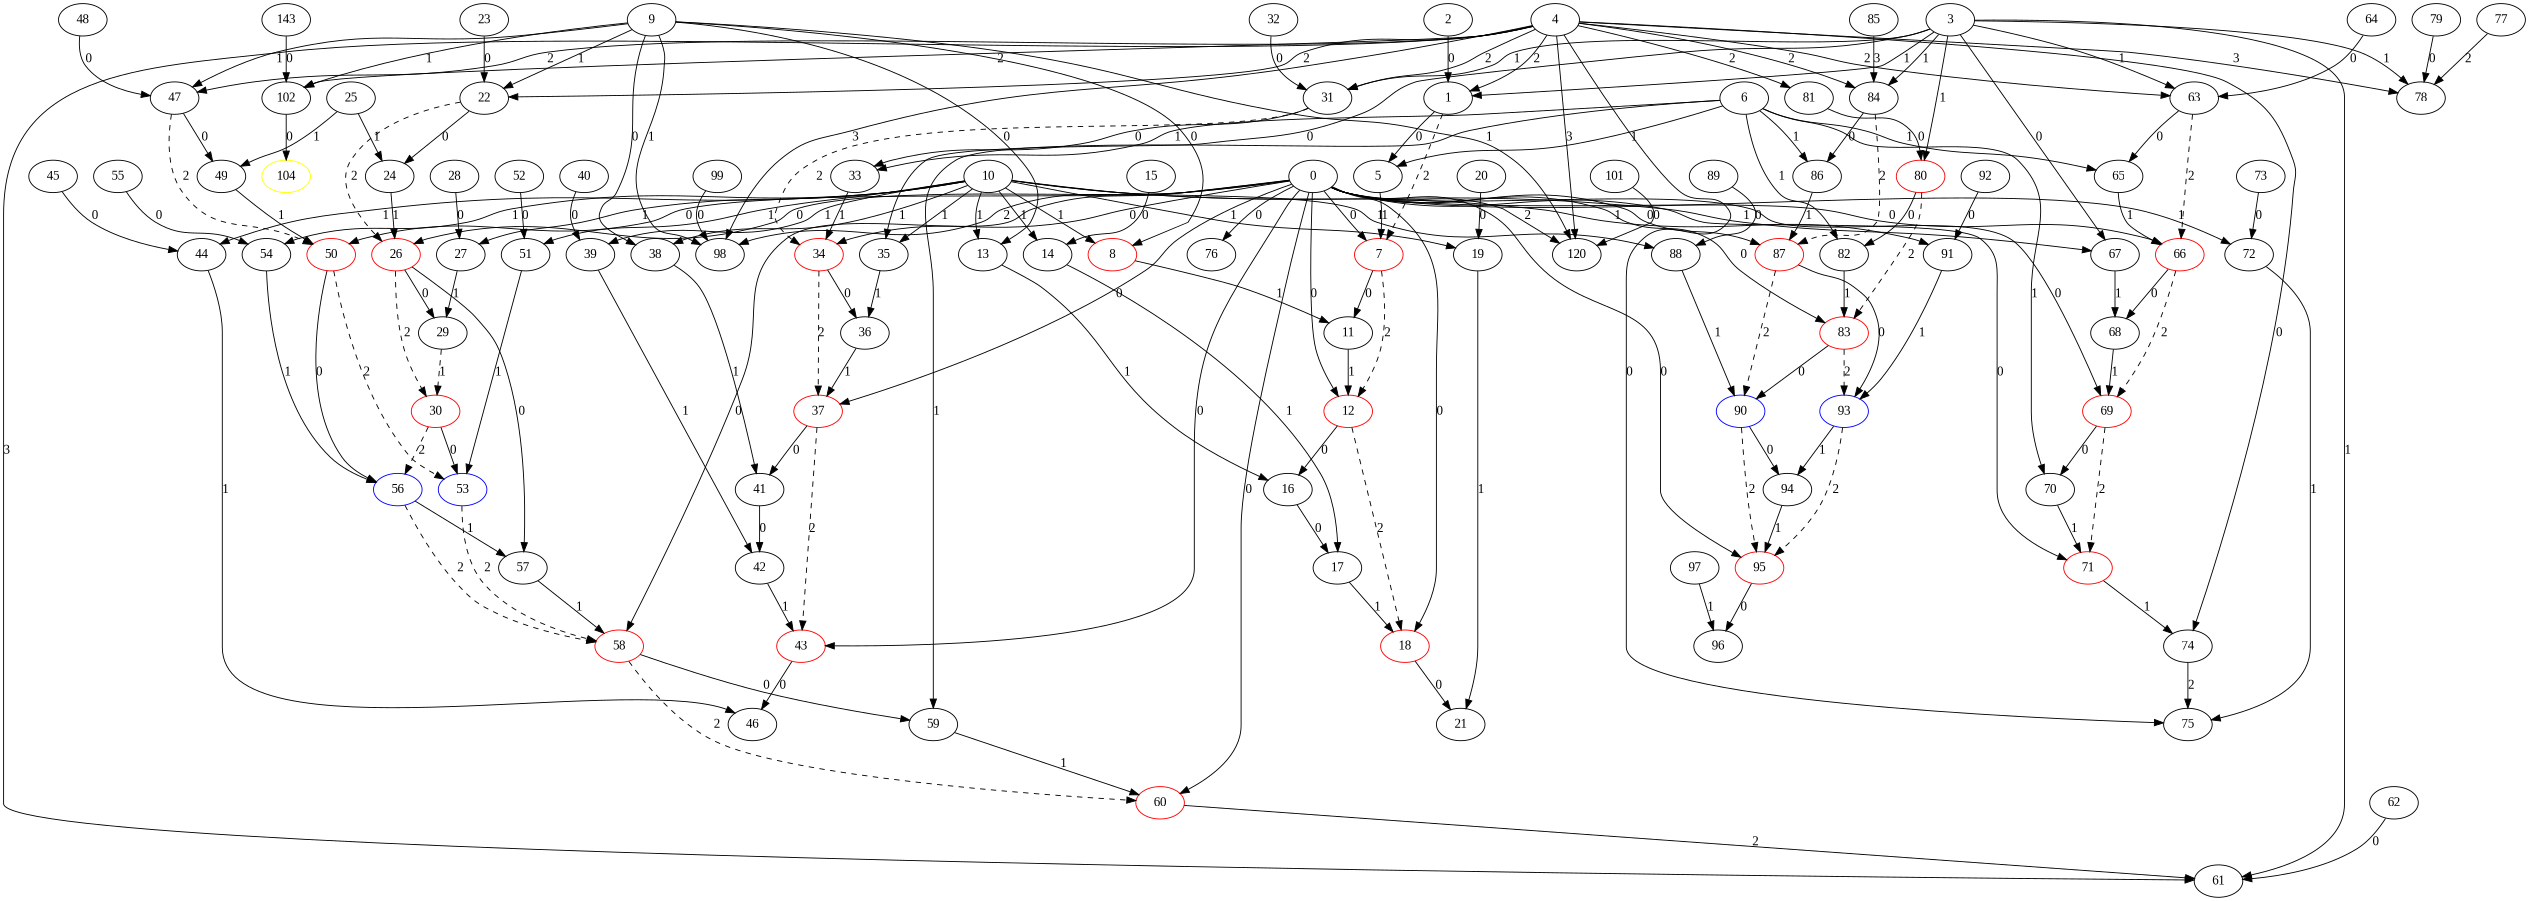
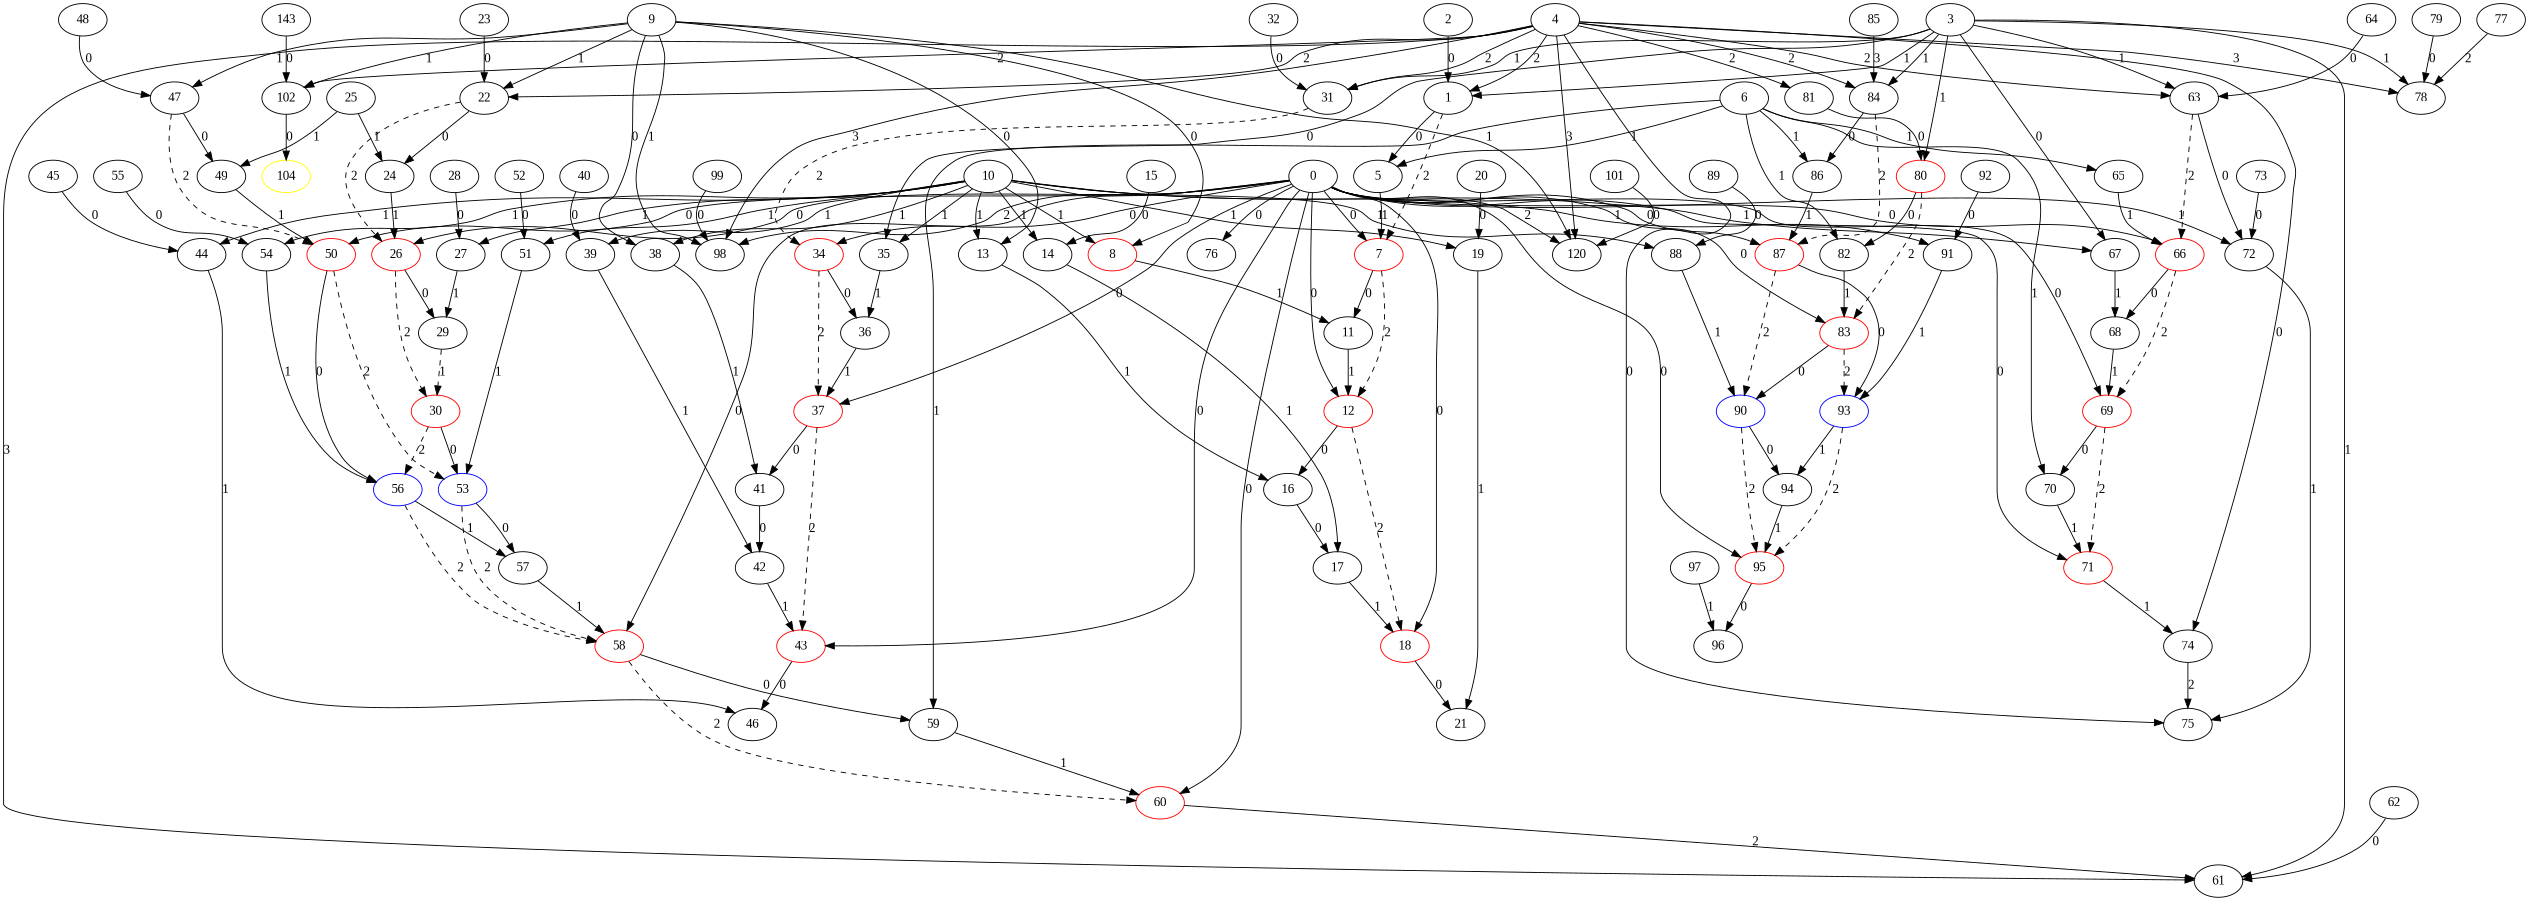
edge "4" -> "47": removed, label "2"
edge "63" -> "65": now "63" -> "72"
node "33": removed
edge "26" -> "57": now "53" -> "57"
